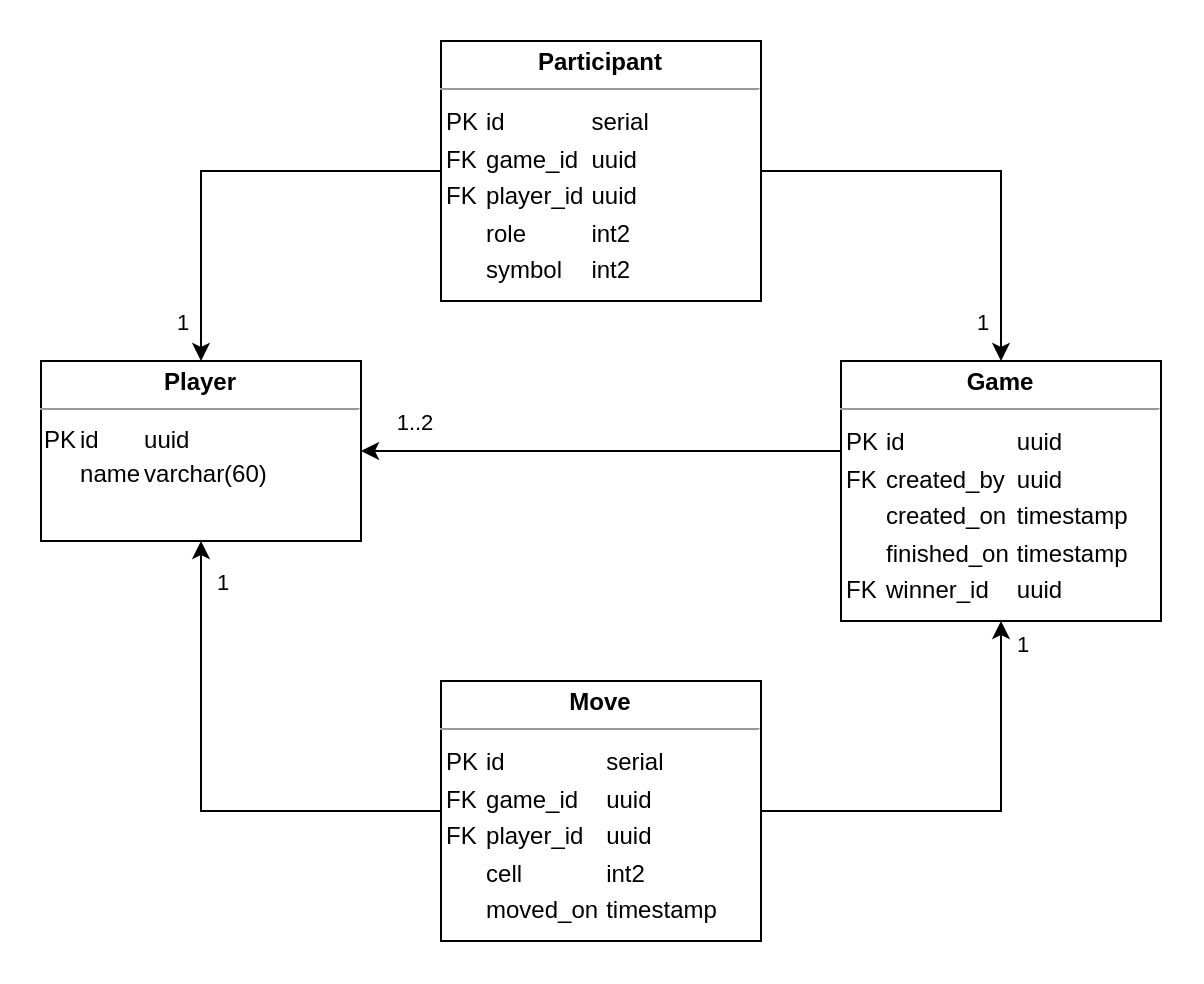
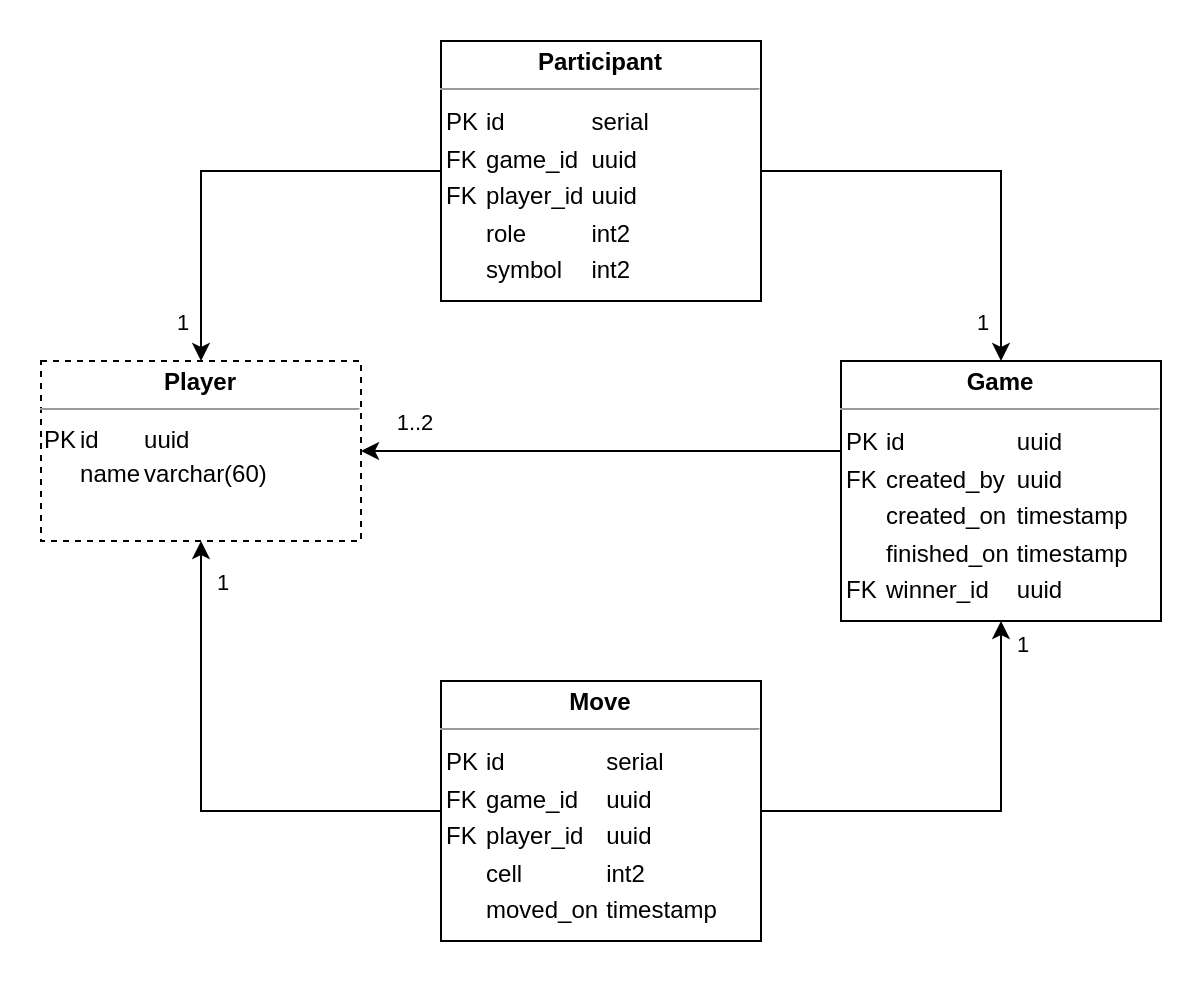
node "Player PK id uuid name varchar(60)": style solid -> dashed
